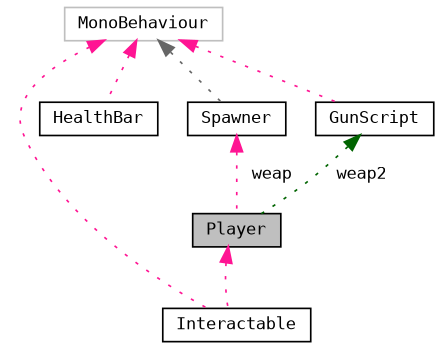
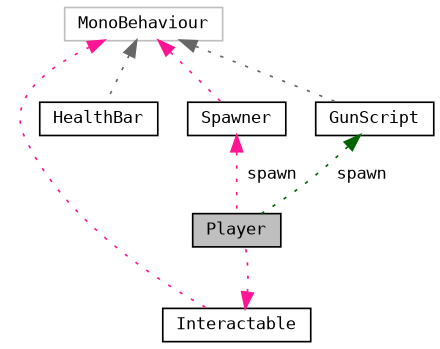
edge "GunScript" -> "MonoBehaviour": color deeppink -> gray40
edge "Spawner" -> "MonoBehaviour": color gray40 -> deeppink
edge "HealthBar" -> "MonoBehaviour": color deeppink -> gray40
edge "Player" -> "Spawner": label " weap" -> " spawn"
edge "Player" -> "GunScript": label " weap2" -> " spawn"
edge "Interactable" -> "Player": reversed
